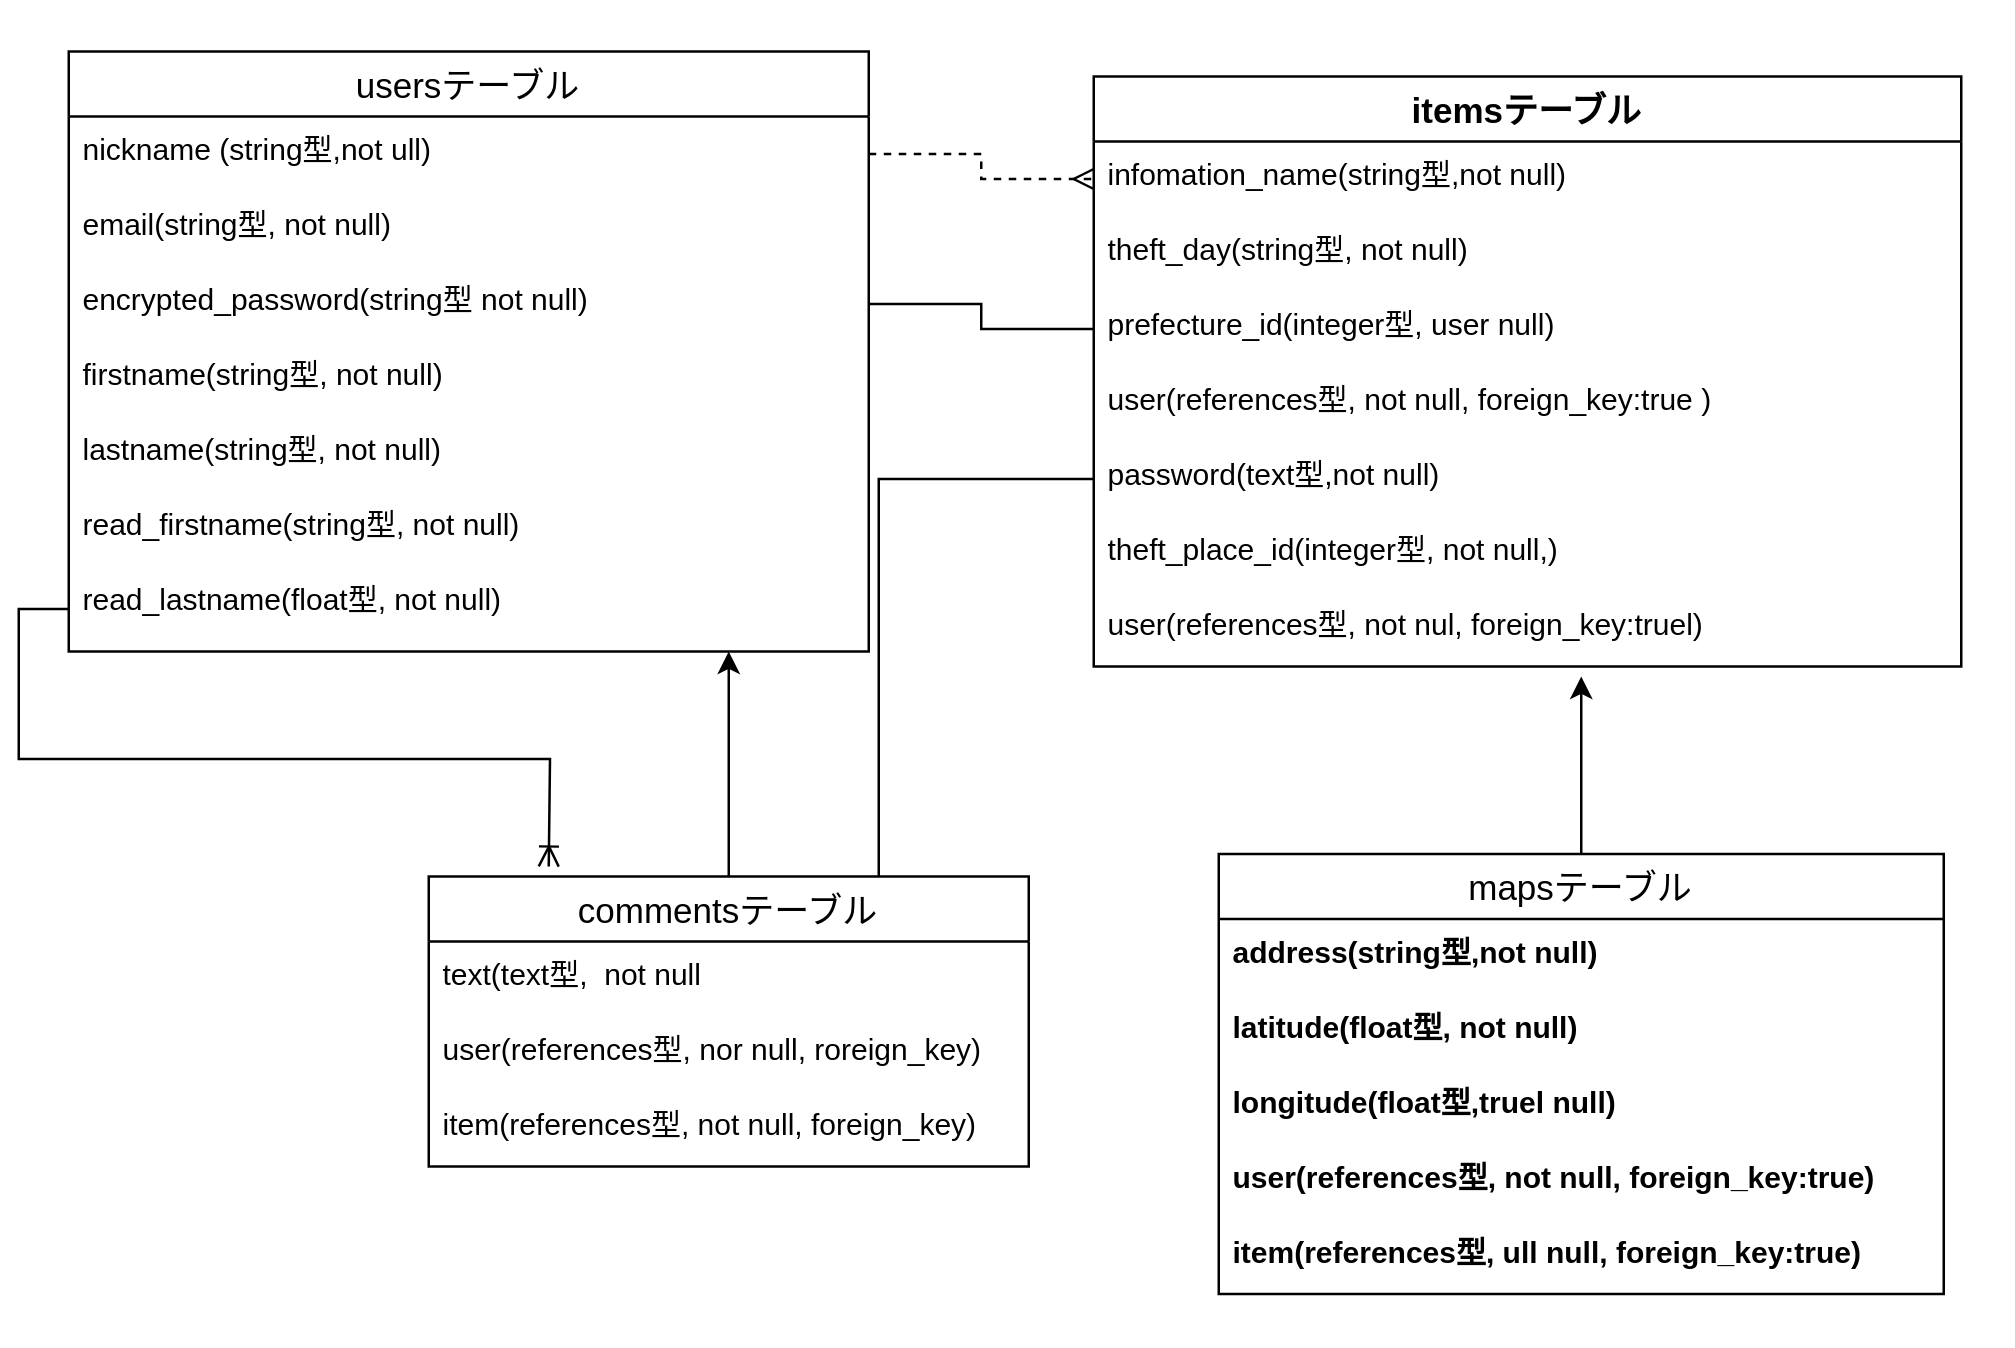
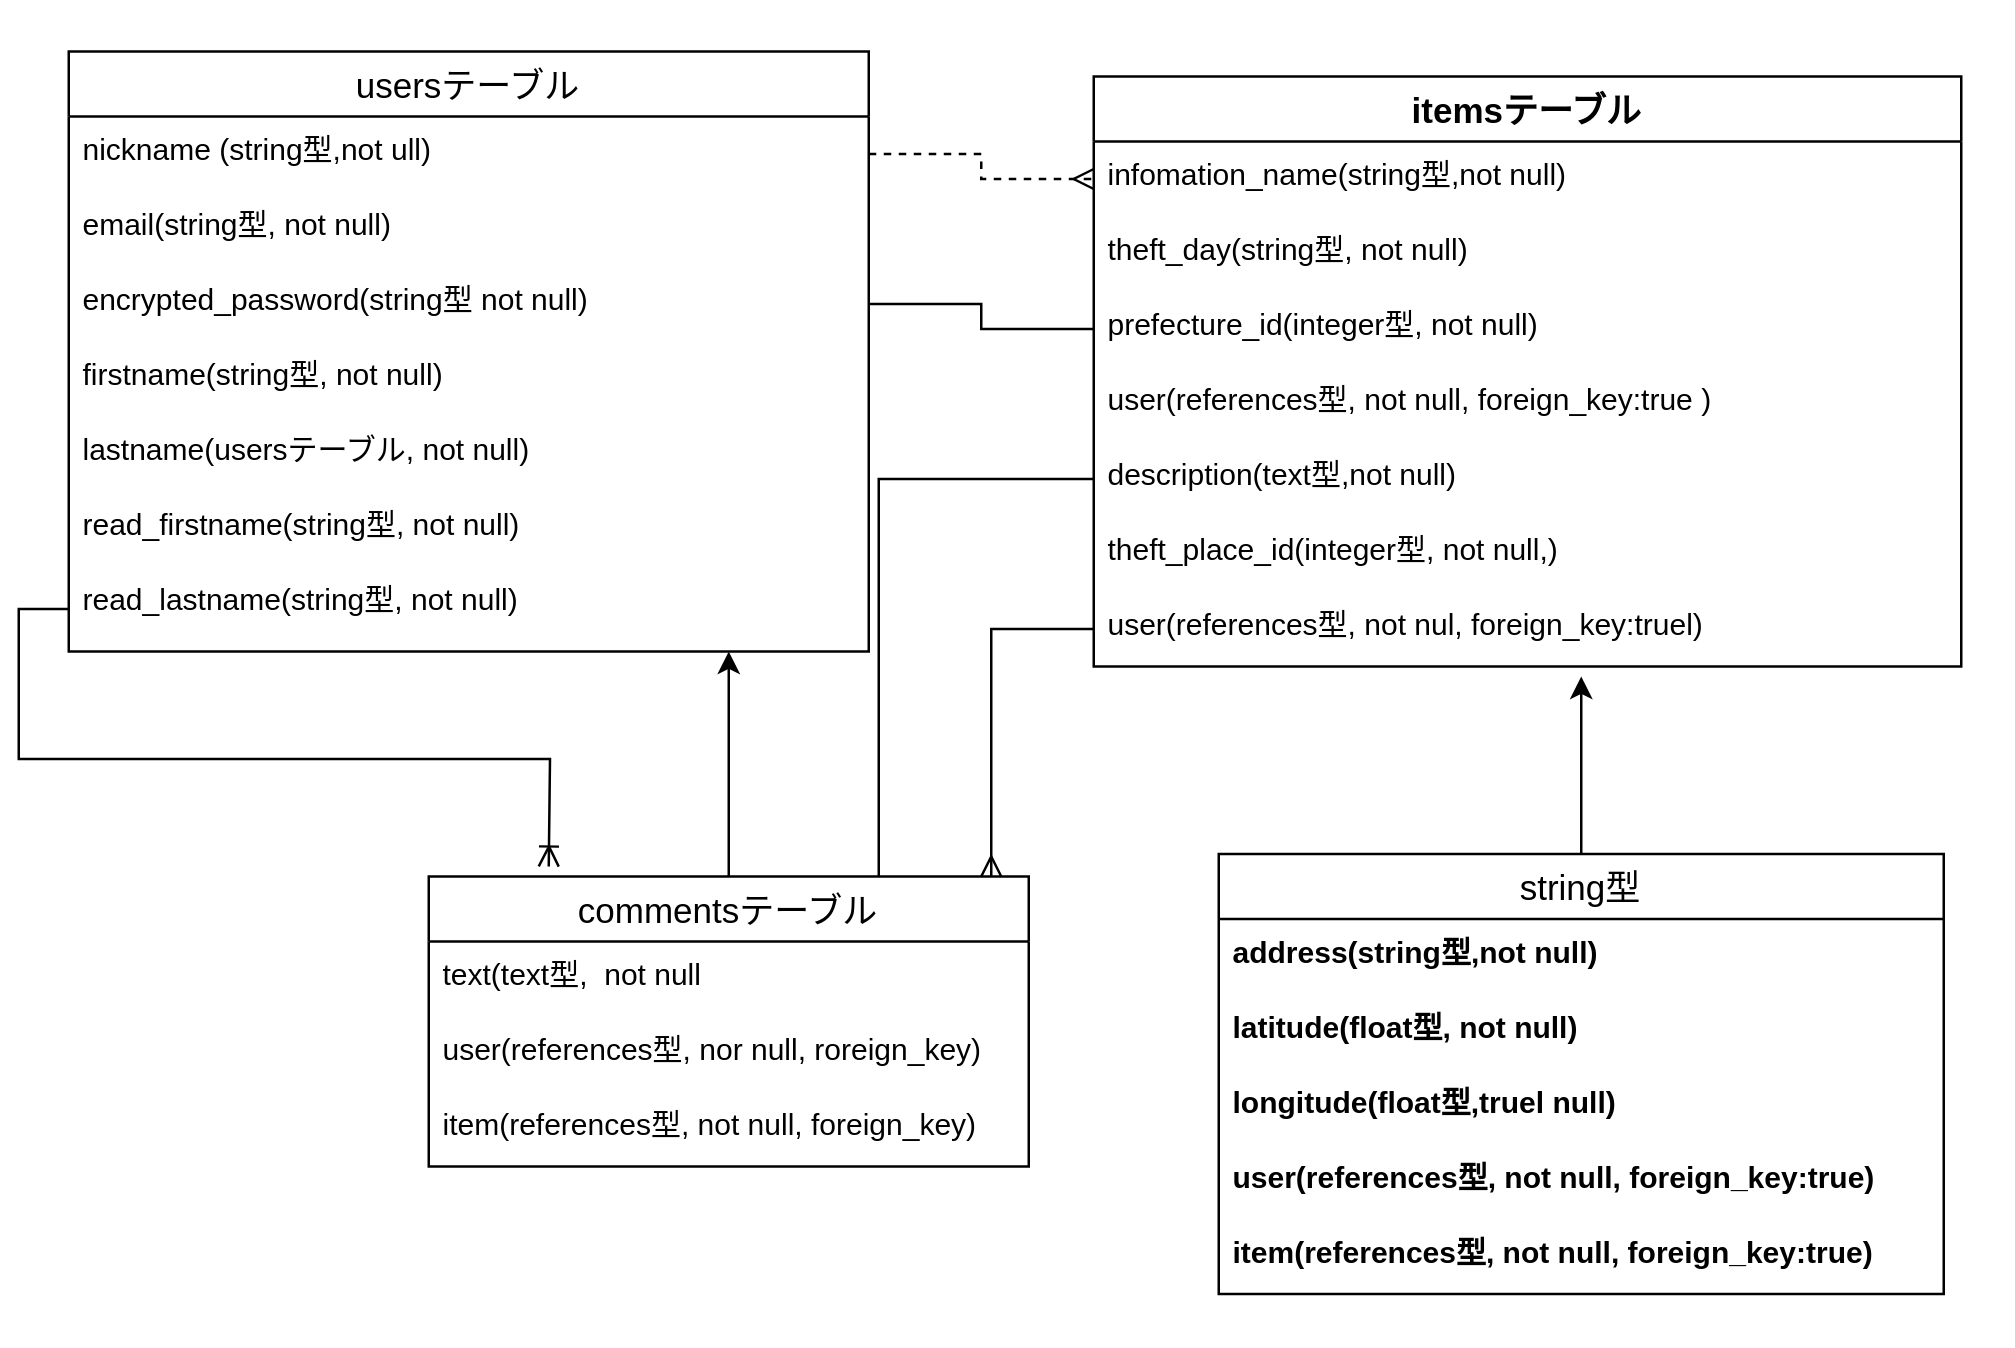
node "prefecture_id(integer型, user null)": label "prefecture_id(integer型, user null)" -> "prefecture_id(integer型, not null)"
node "lastname(string型, not null)": label "lastname(string型, not null)" -> "lastname(usersテーブル, not null)"
node "password(text型,not null)": label "password(text型,not null)" -> "description(text型,not null)"
node "read_lastname(float型, not null)": label "read_lastname(float型, not null)" -> "read_lastname(string型, not null)"
edge "user(references型, not nul, foreign_key:truel)" -> "commentsテーブル": added
node "mapsテーブル": label "mapsテーブル" -> "string型"
node "item(references型, ull null, foreign_key:true)": label "item(references型, ull null, foreign_key:true)" -> "item(references型, not null, foreign_key:true)"
